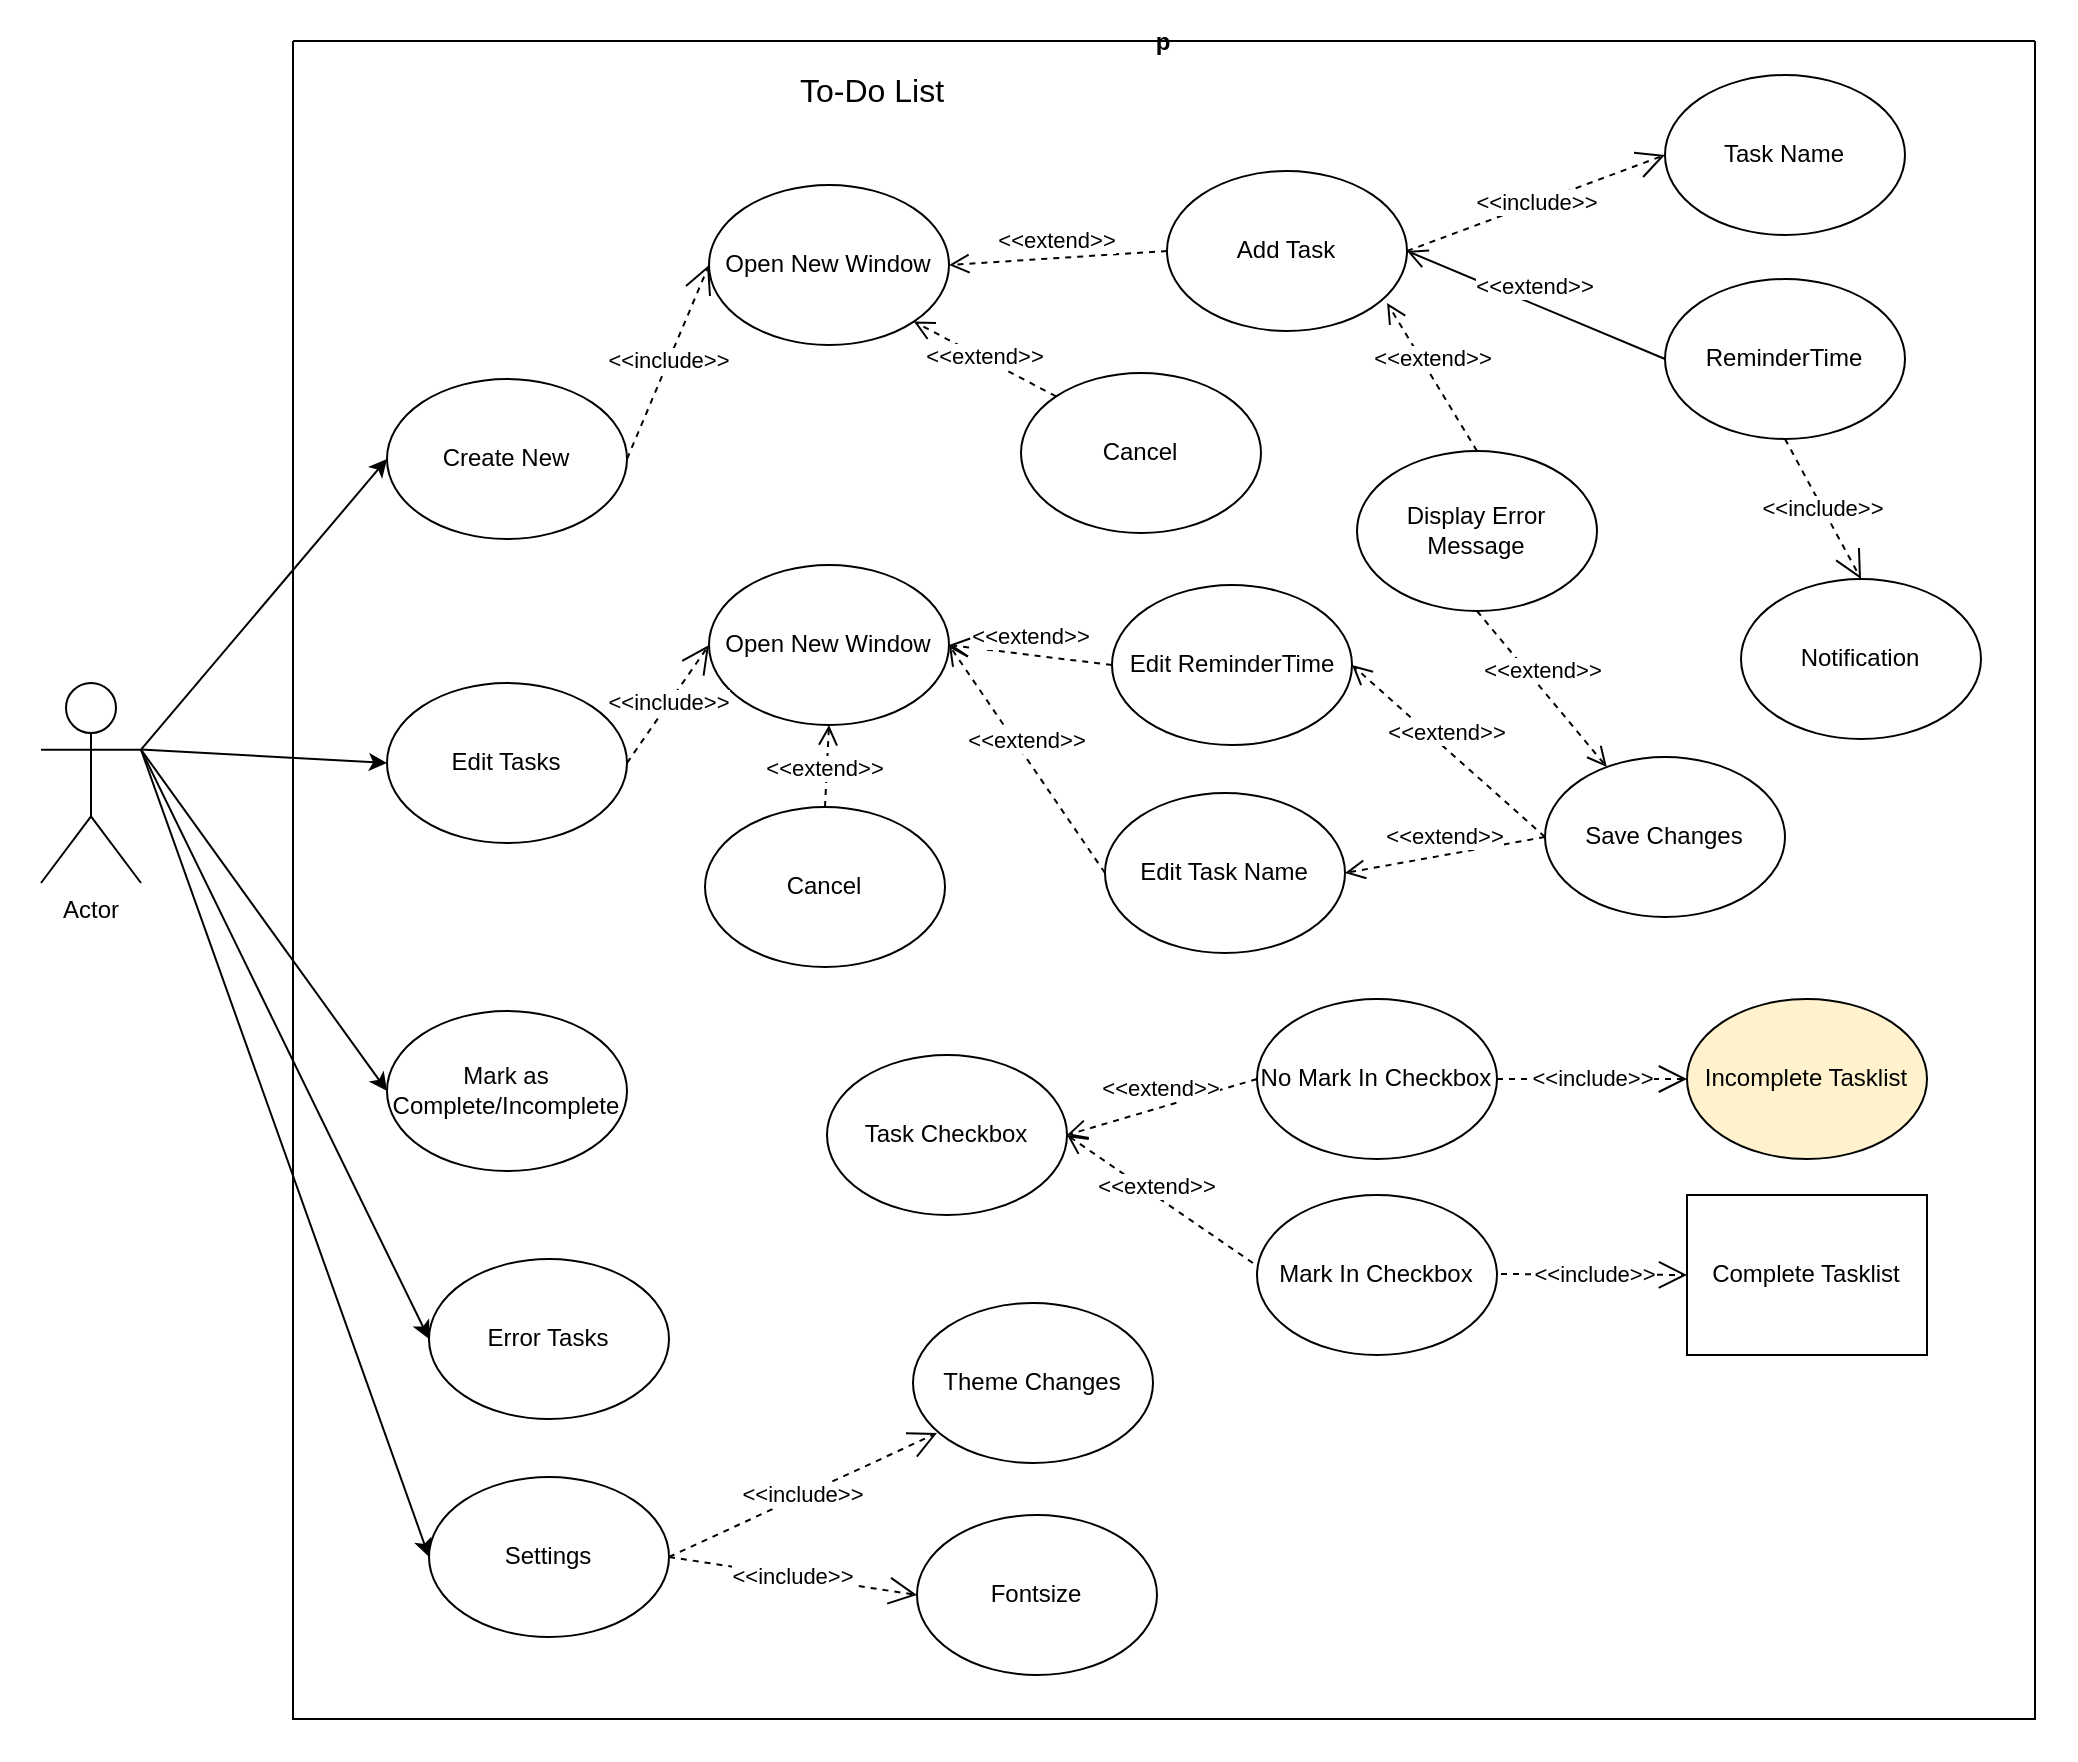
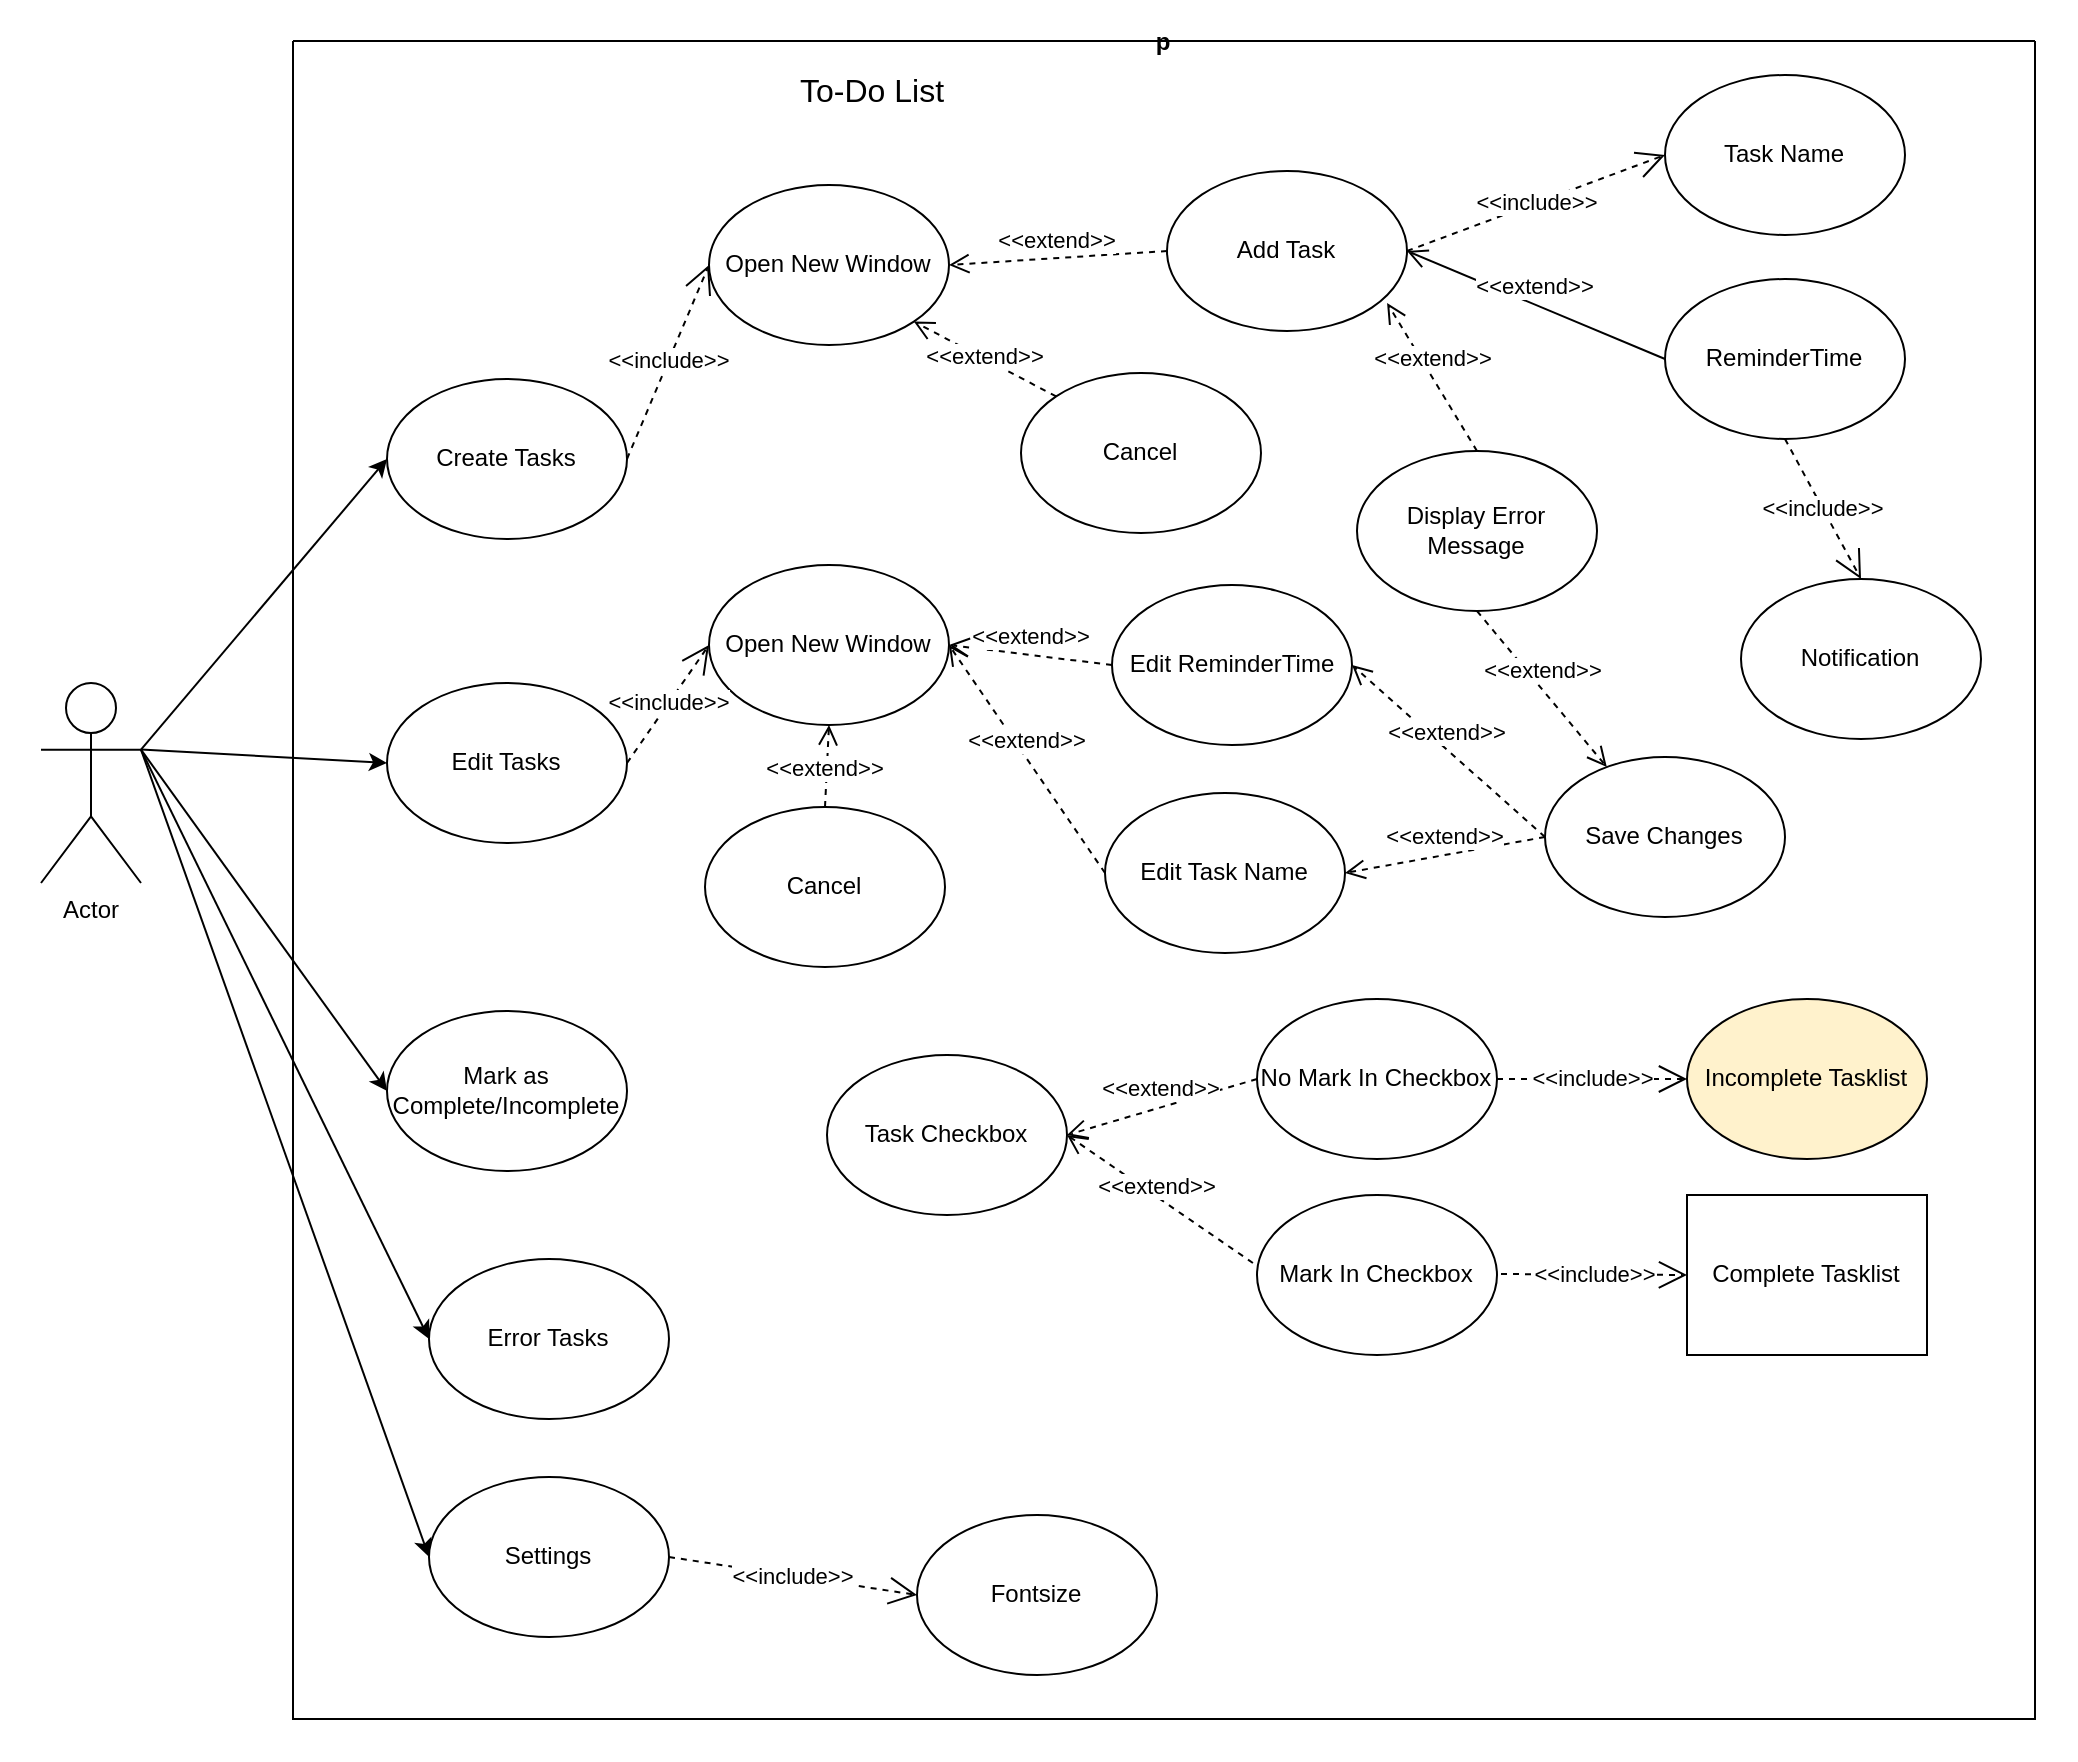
node "Create New": label "Create New" -> "Create Tasks"
node "Theme Changes": removed
edge "Settings" -> "Theme Changes": removed, label "<<include>>"
